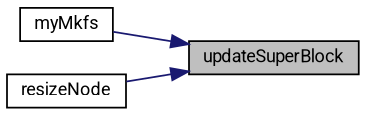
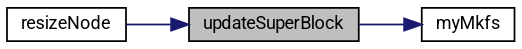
edge "myMkfs" -> "updateSuperBlock": reversed
